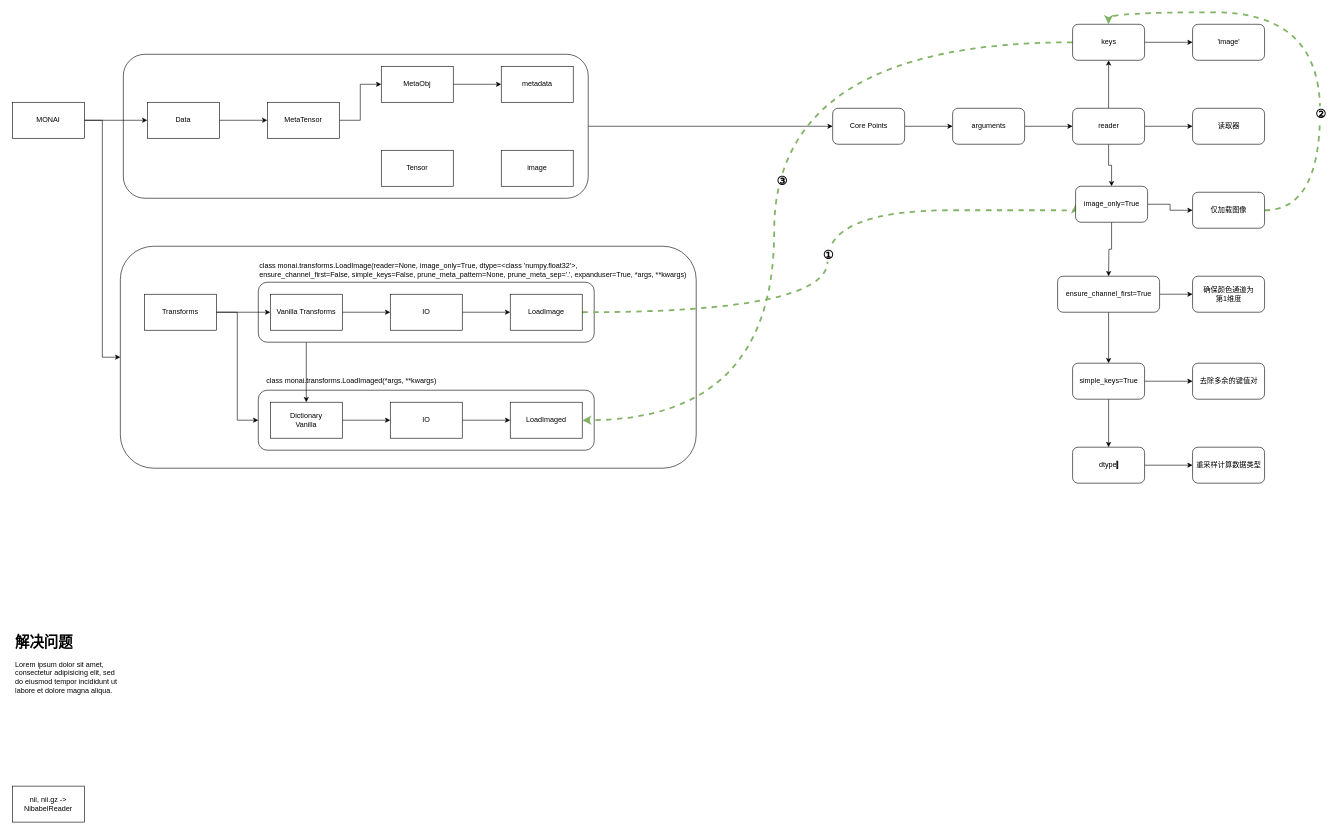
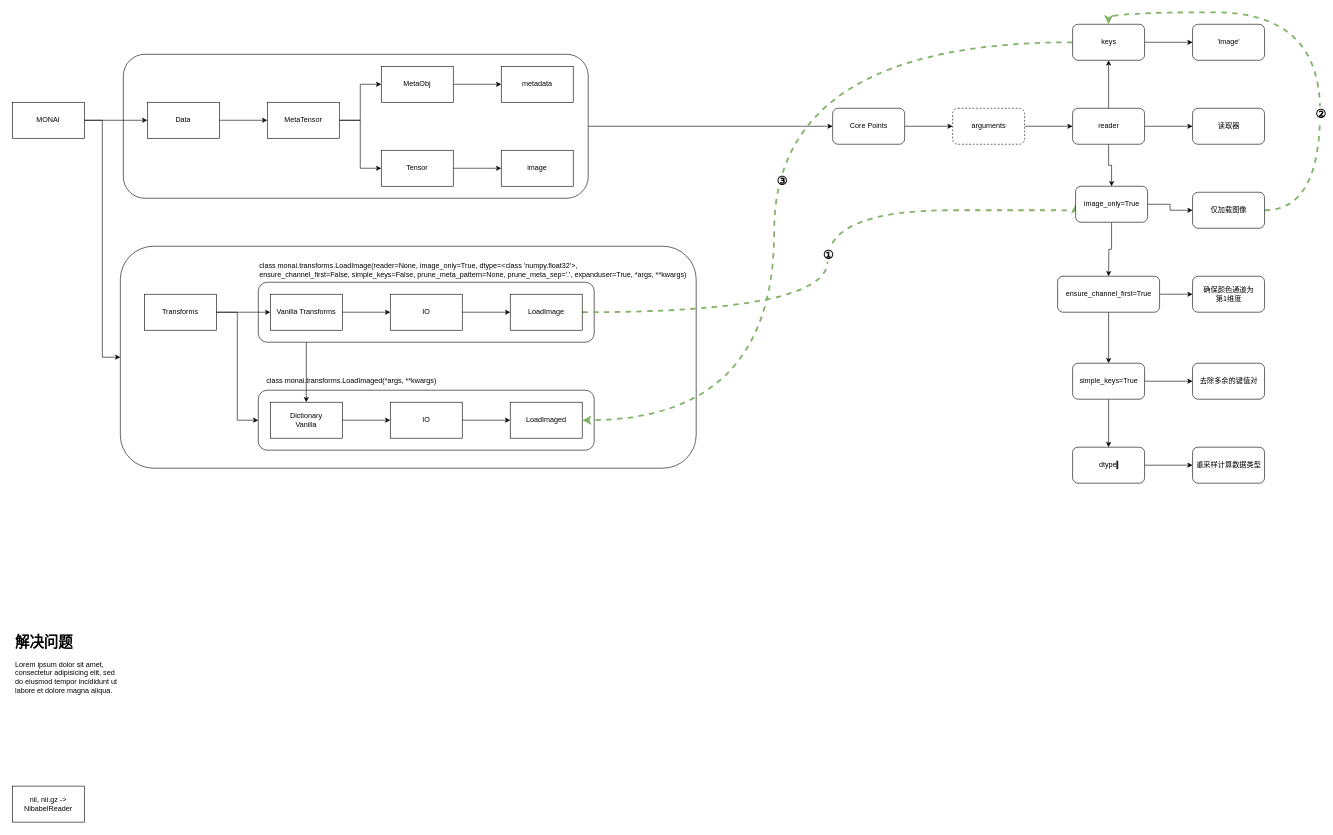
node "arguments": style solid -> dashed
edge "MetaTensor" -> "Tensor": added
edge "Tensor" -> "image": added
